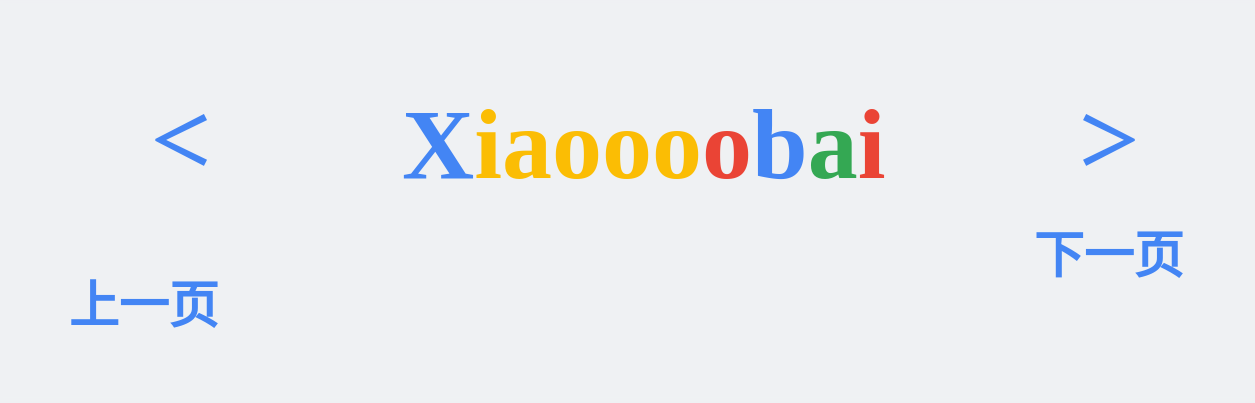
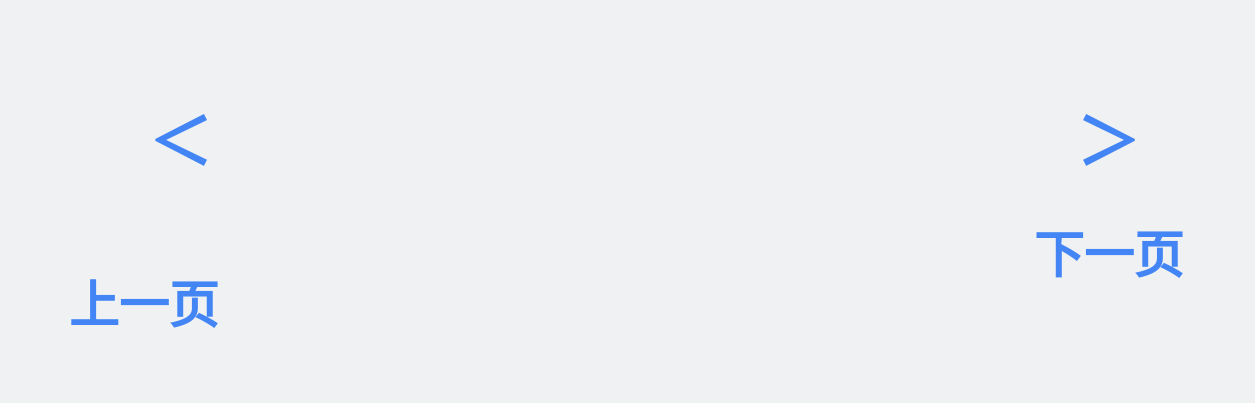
node "Xiaoooobai": removed
